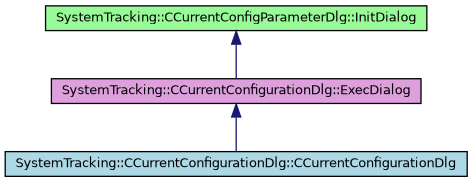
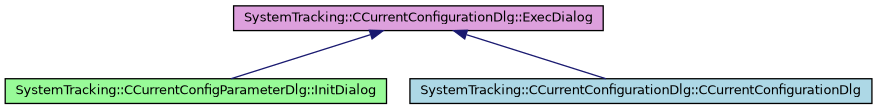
edge "SystemTracking::CCurrentConfigurationDlg::ExecDialog" -> "SystemTracking::CCurrentConfigParameterDlg::InitDialog": reversed
